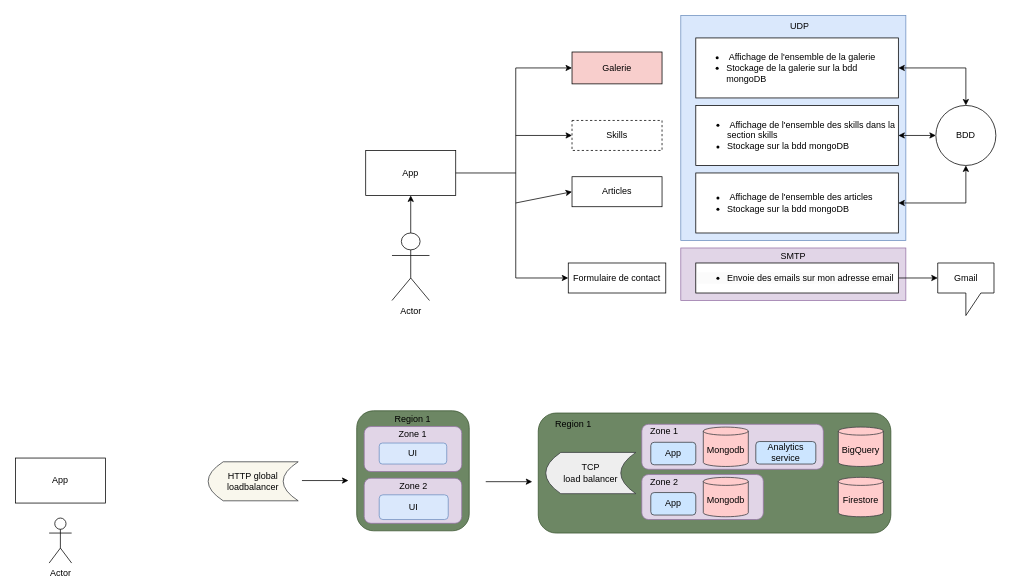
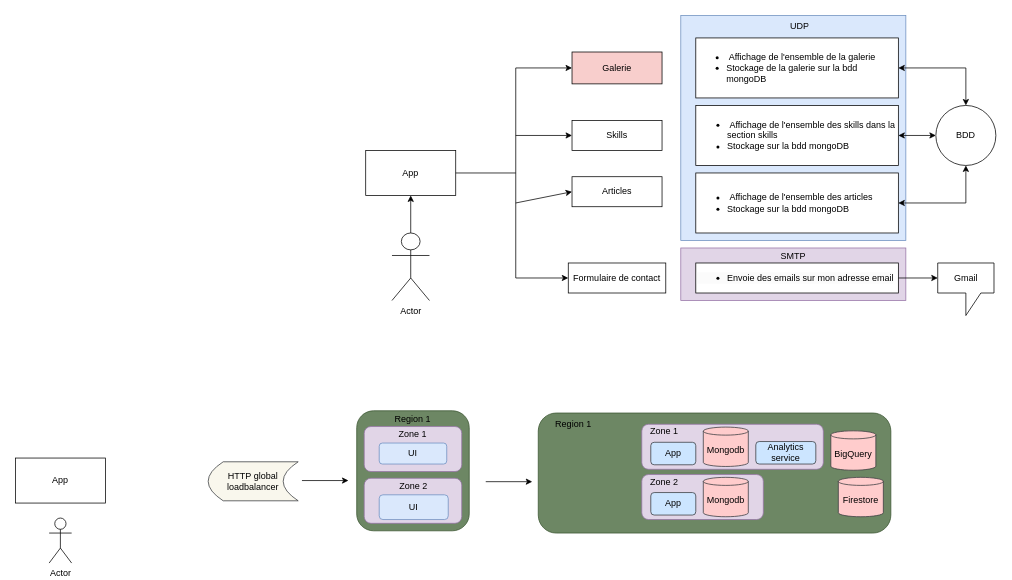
node "Skills": style dashed -> solid
node "BigQuery": moved (861, 447) -> (853, 450)
node "TCP load balancer": removed
